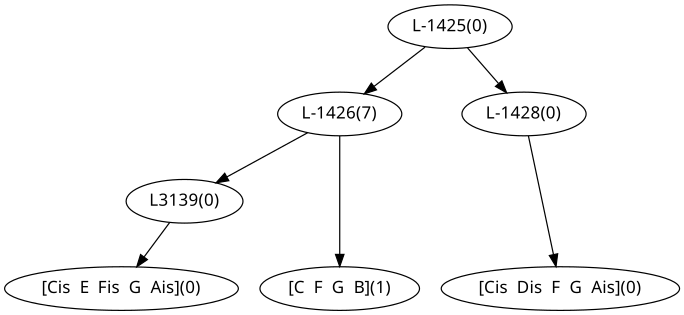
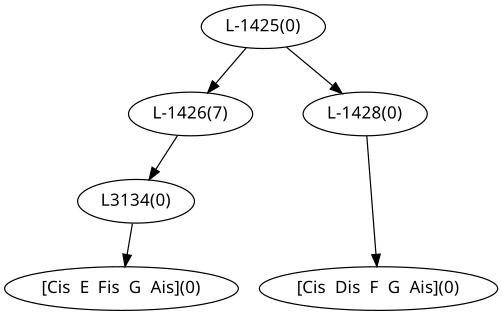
node "L3139(0)": label "L3139(0)" -> "L3134(0)"
node "[C  F  G  B](1)": removed
